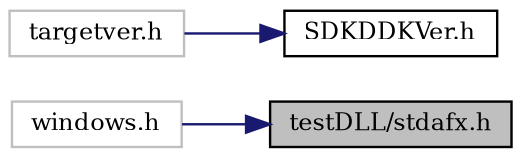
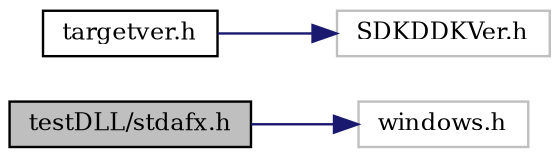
node "targetver.h": color grey75 -> black
node "SDKDDKVer.h": color black -> grey75
edge "windows.h" -> "testDLL/stdafx.h": reversed
